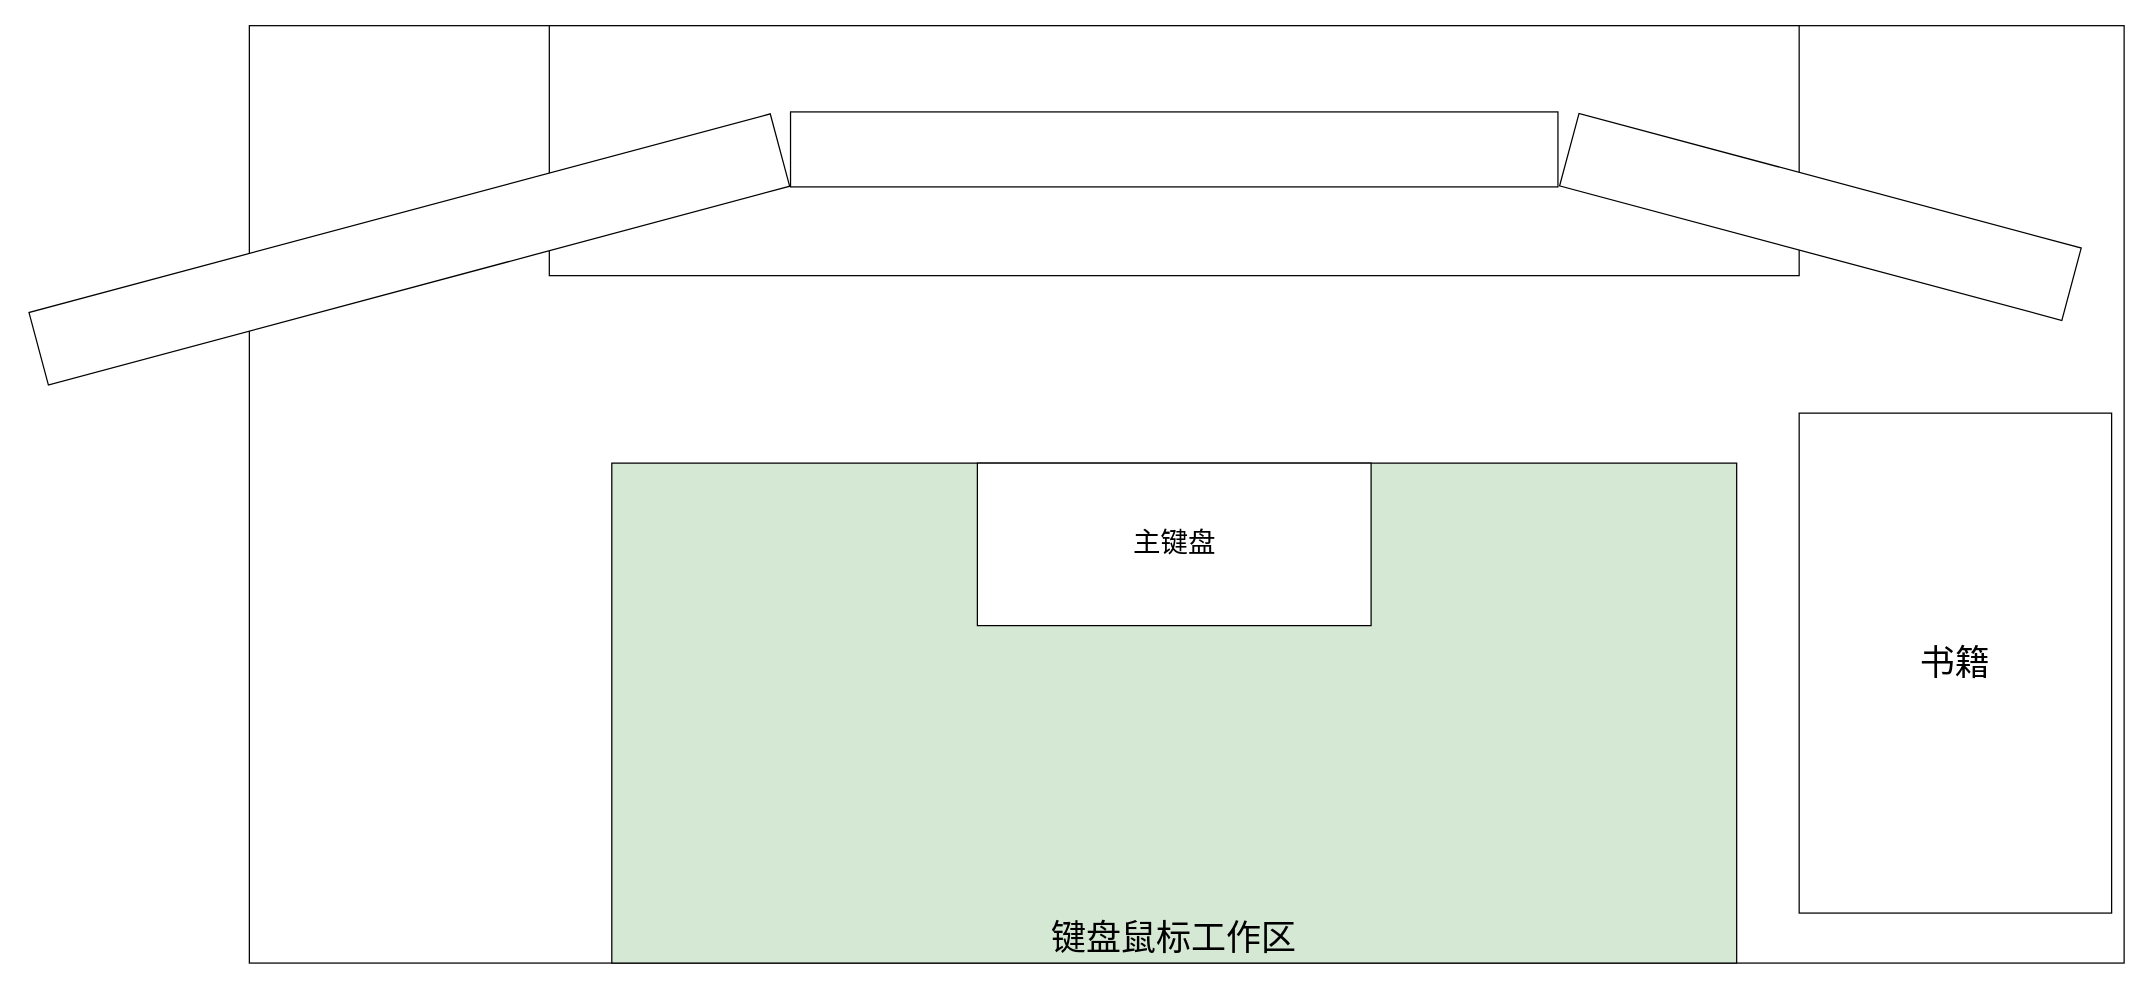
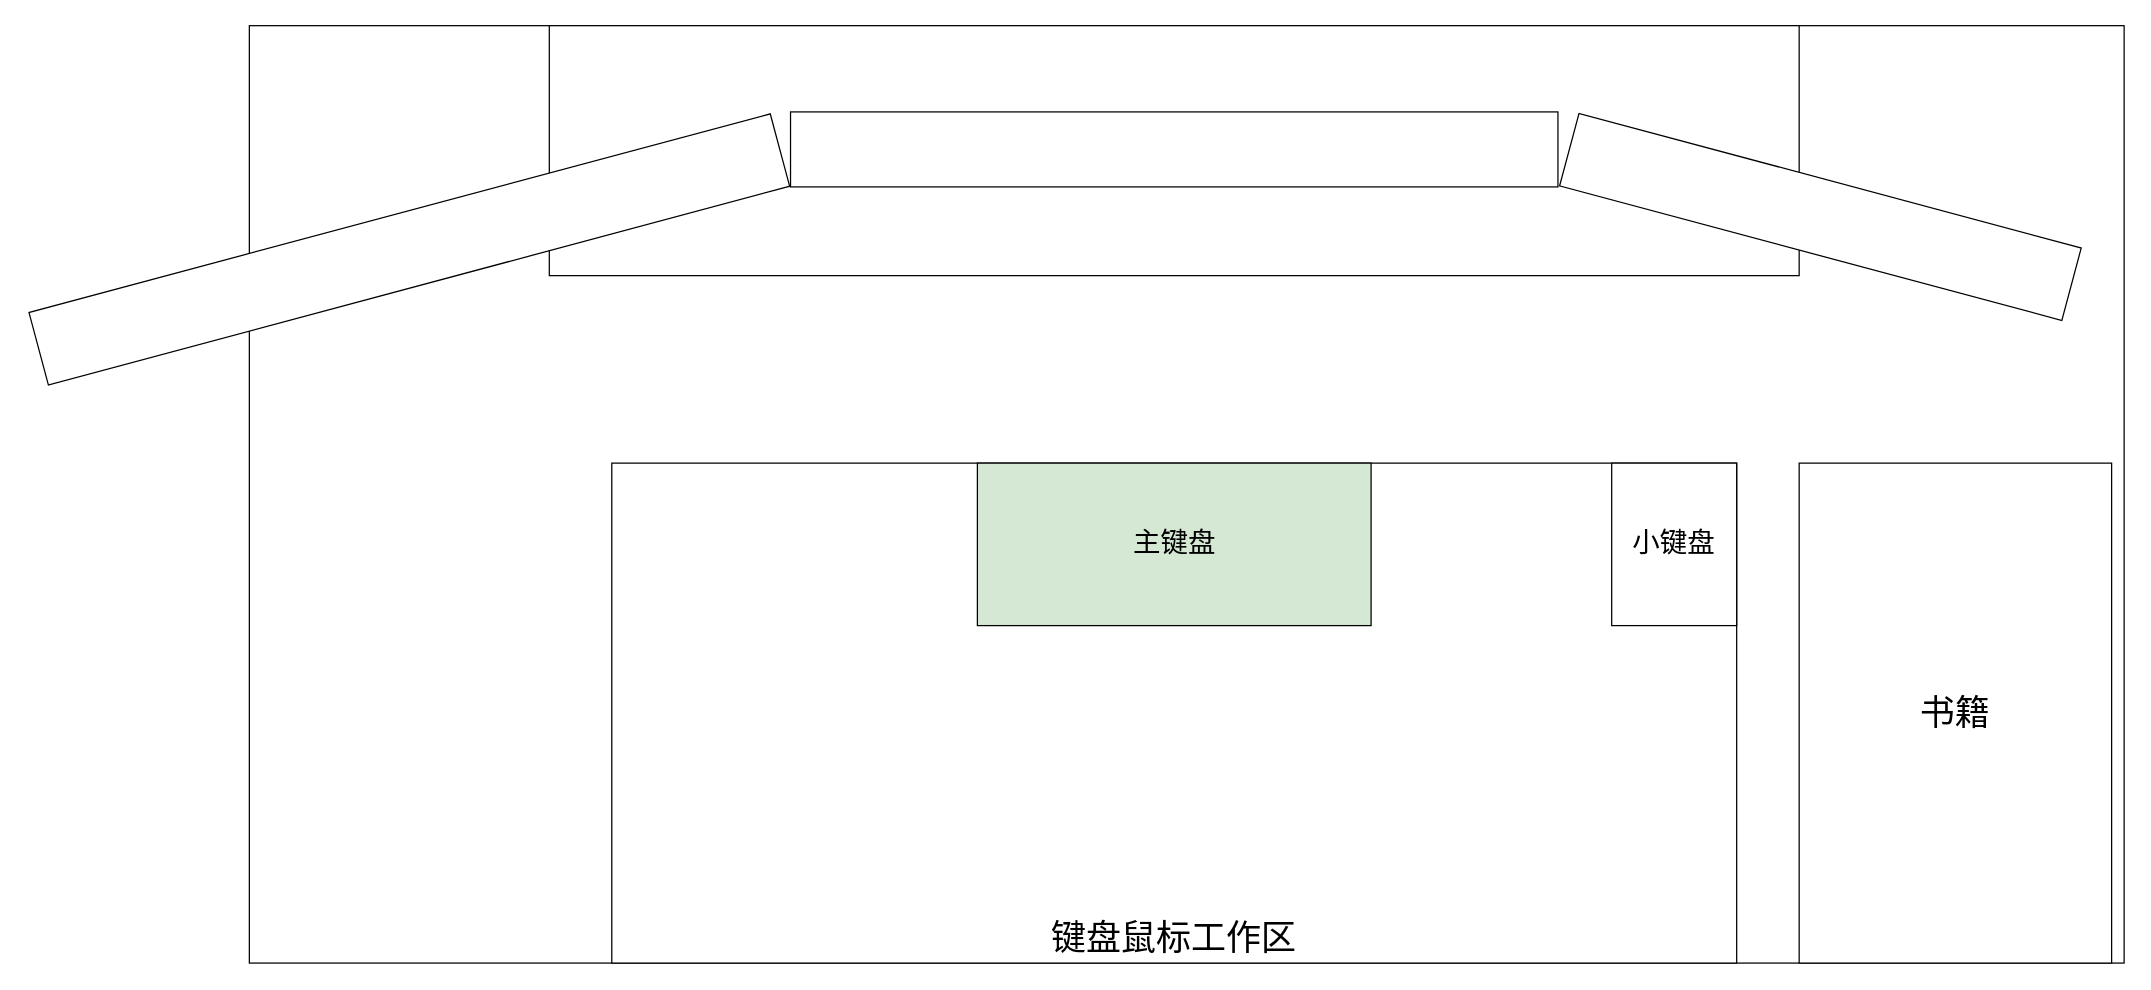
node "主键盘": fillcolor #ffffff -> #d5e8d4
node "小键盘": added
node "书籍": moved (1956, 663) -> (1956, 713)
node "键盘鼠标工作区": fillcolor #d5e8d4 -> #ffffff
